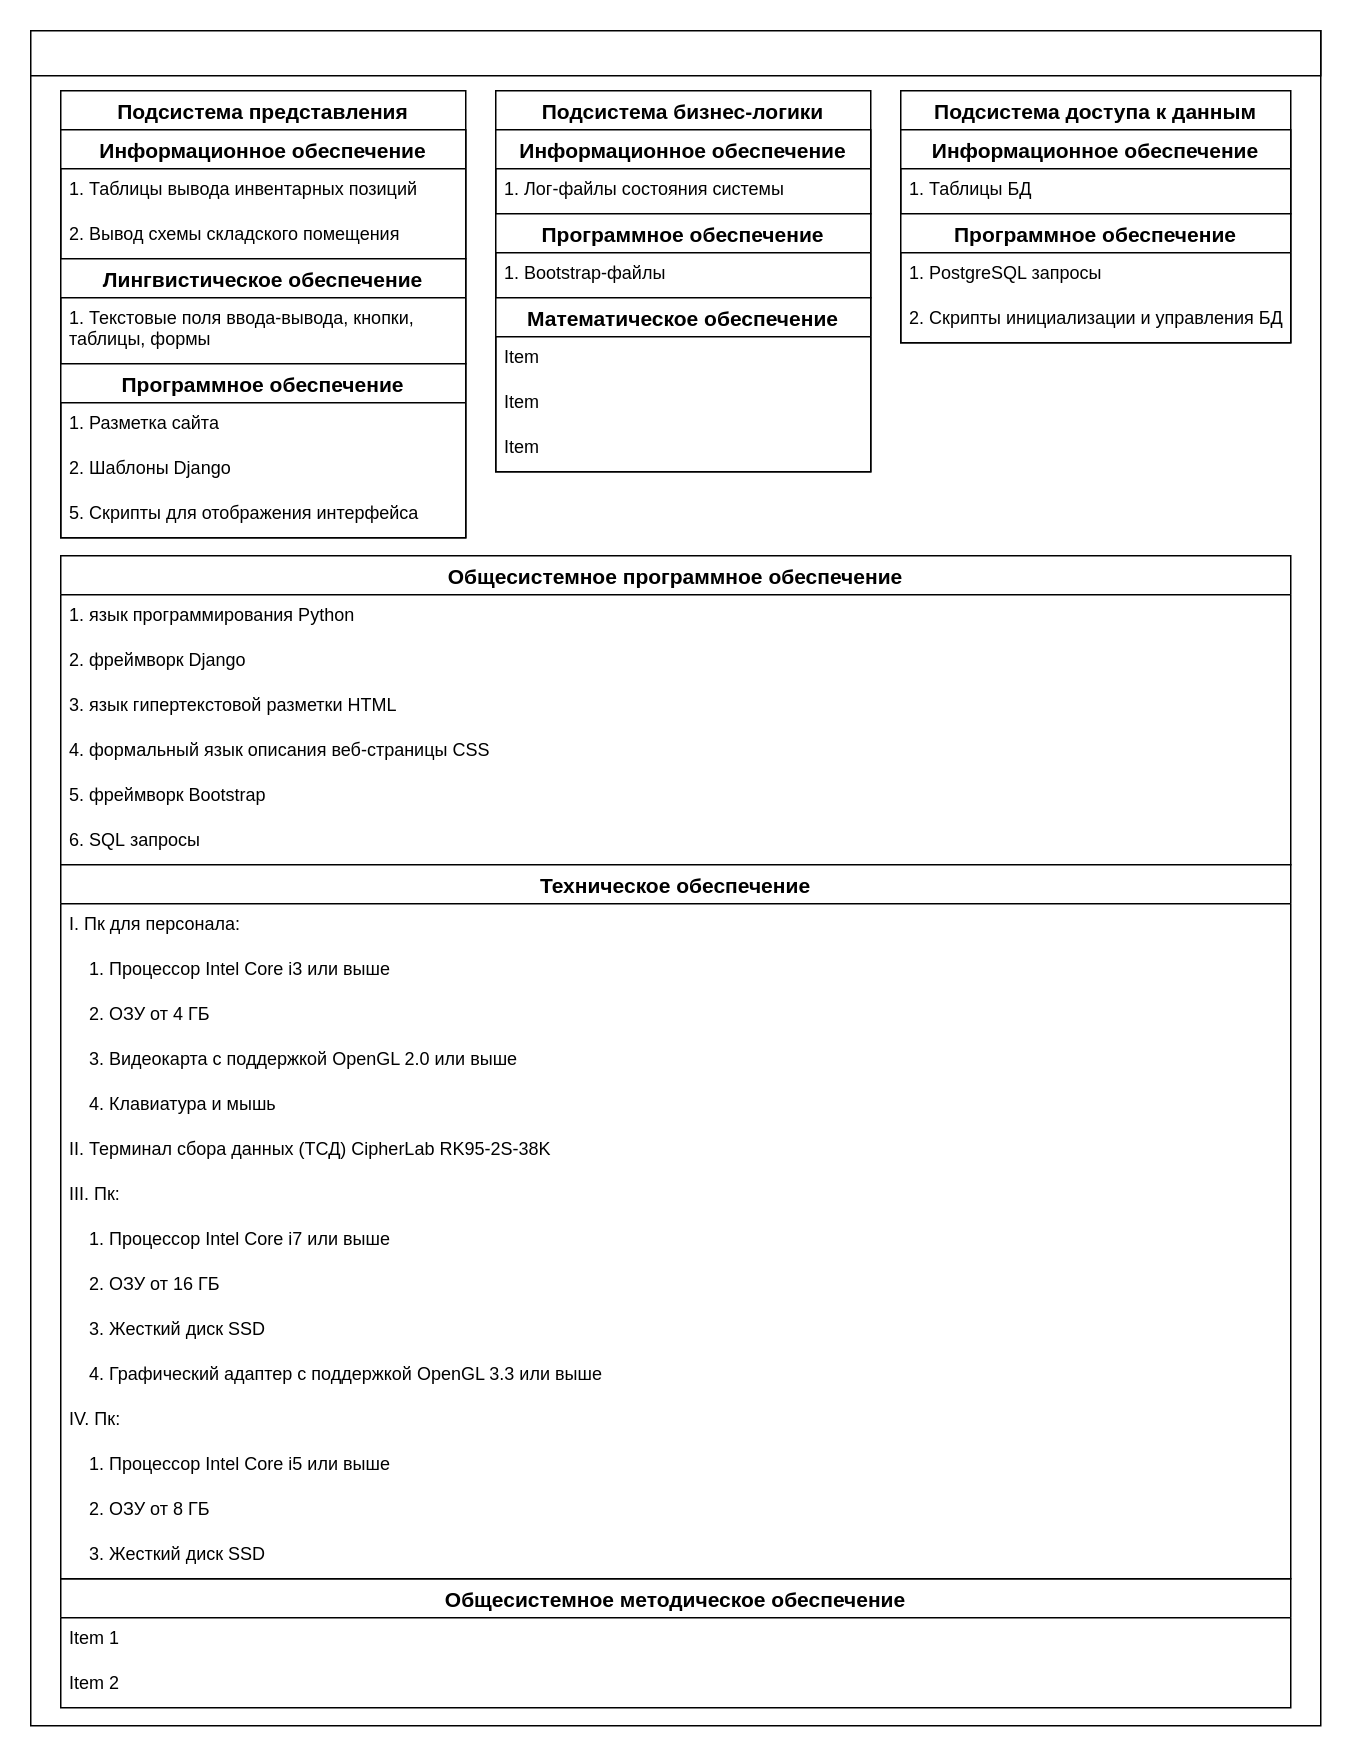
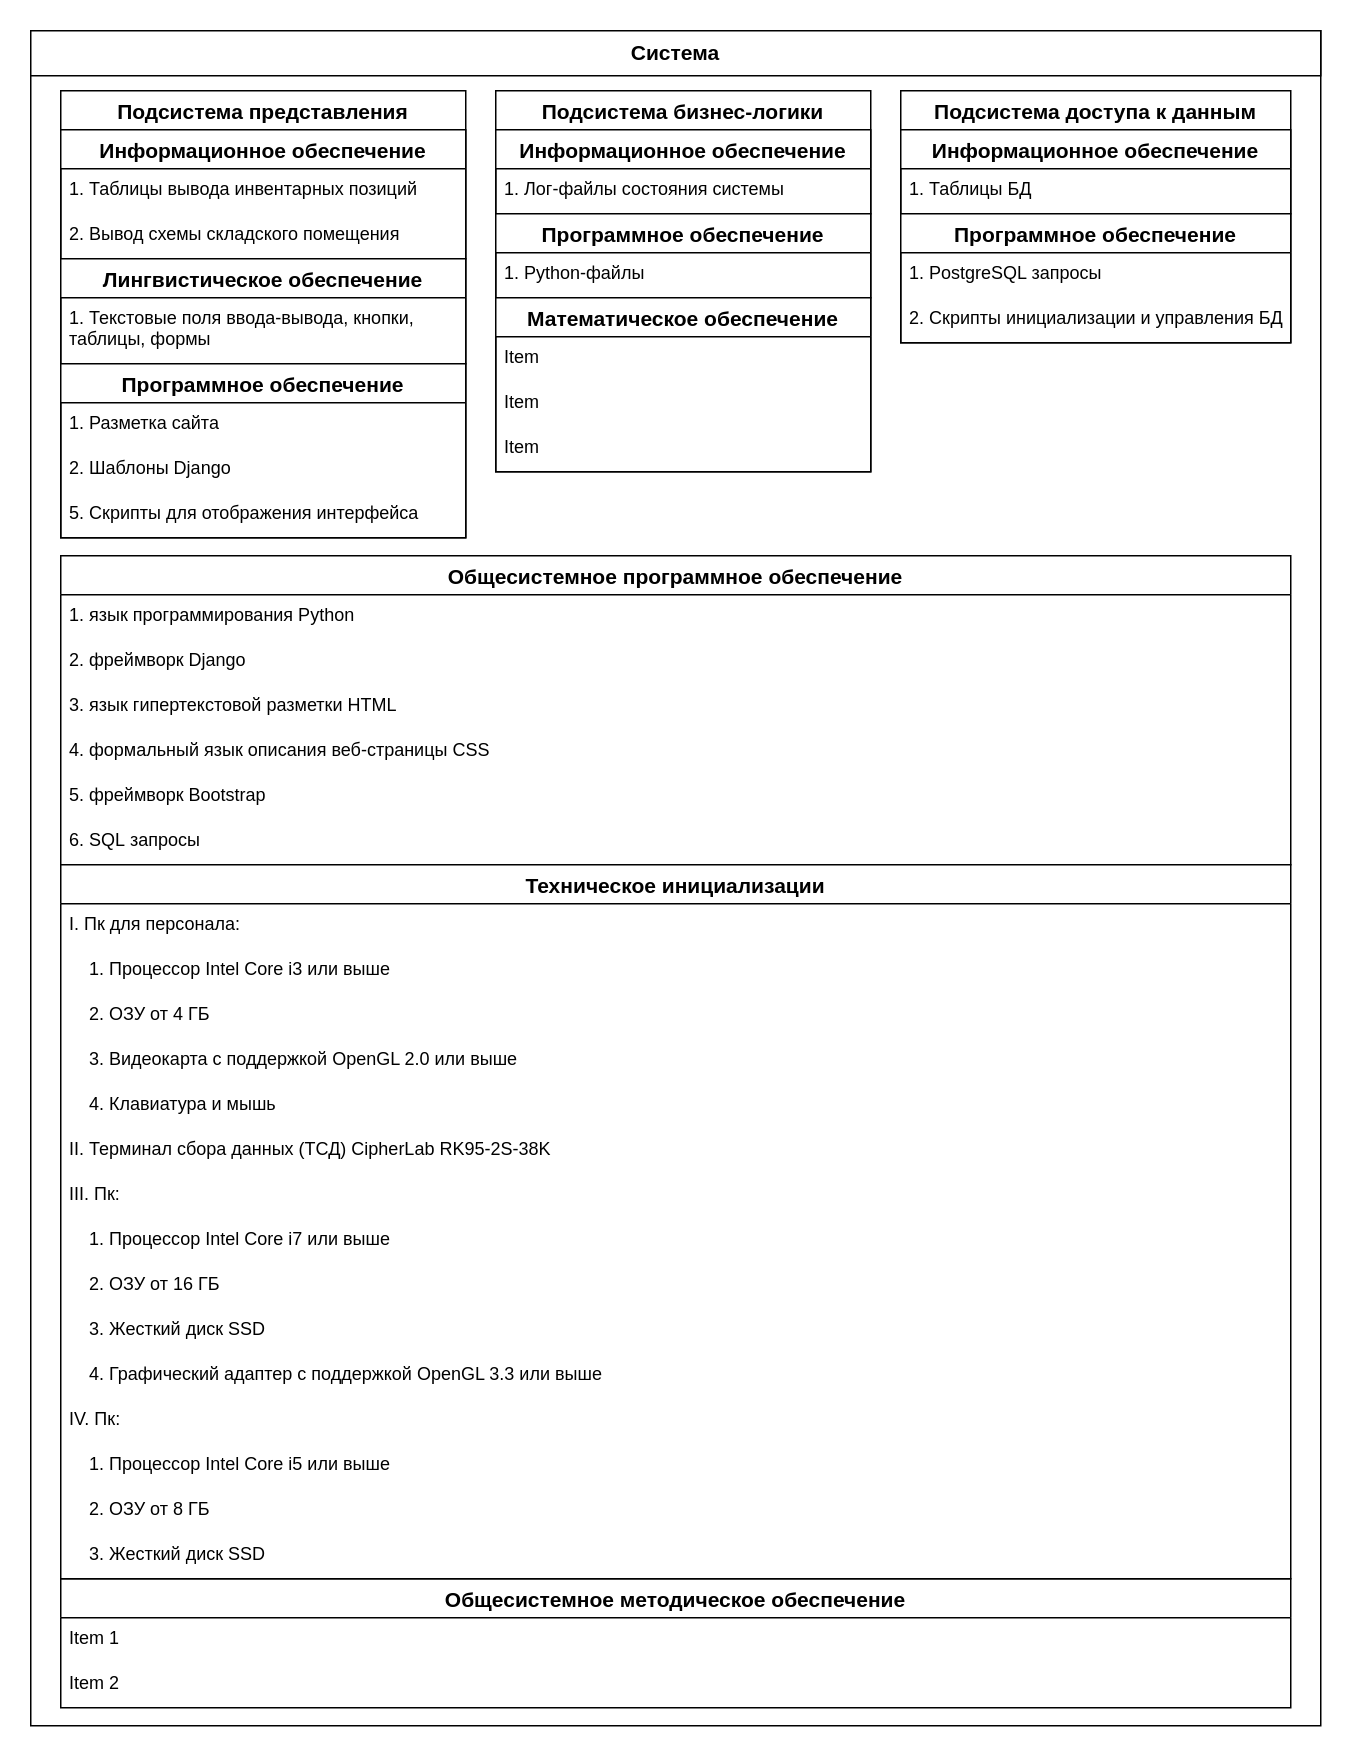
node "Система": added
node "1. Bootstrap-файлы": label "1. Bootstrap-файлы" -> "1. Python-файлы"
node "Техническое обеспечение": label "Техническое обеспечение" -> "Техническое инициализации"
